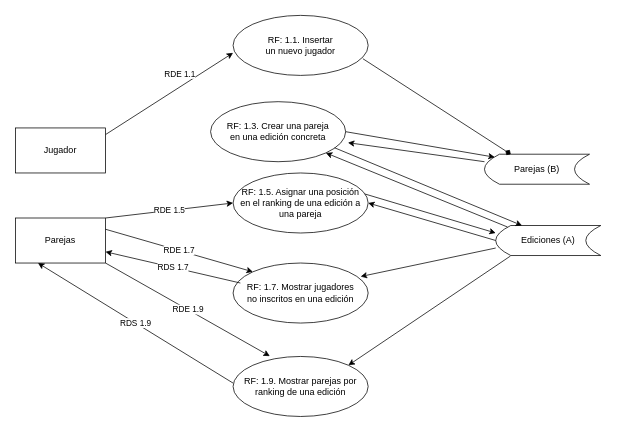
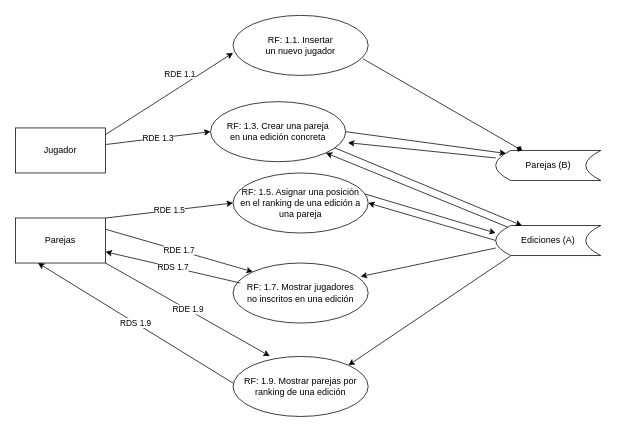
edge "Jugador" -> "RF: 1.3. Crear una pareja en una edición concreta": added, label "RDE 1.3"
node "Parejas (B)": moved (537, 169) -> (548, 165)
